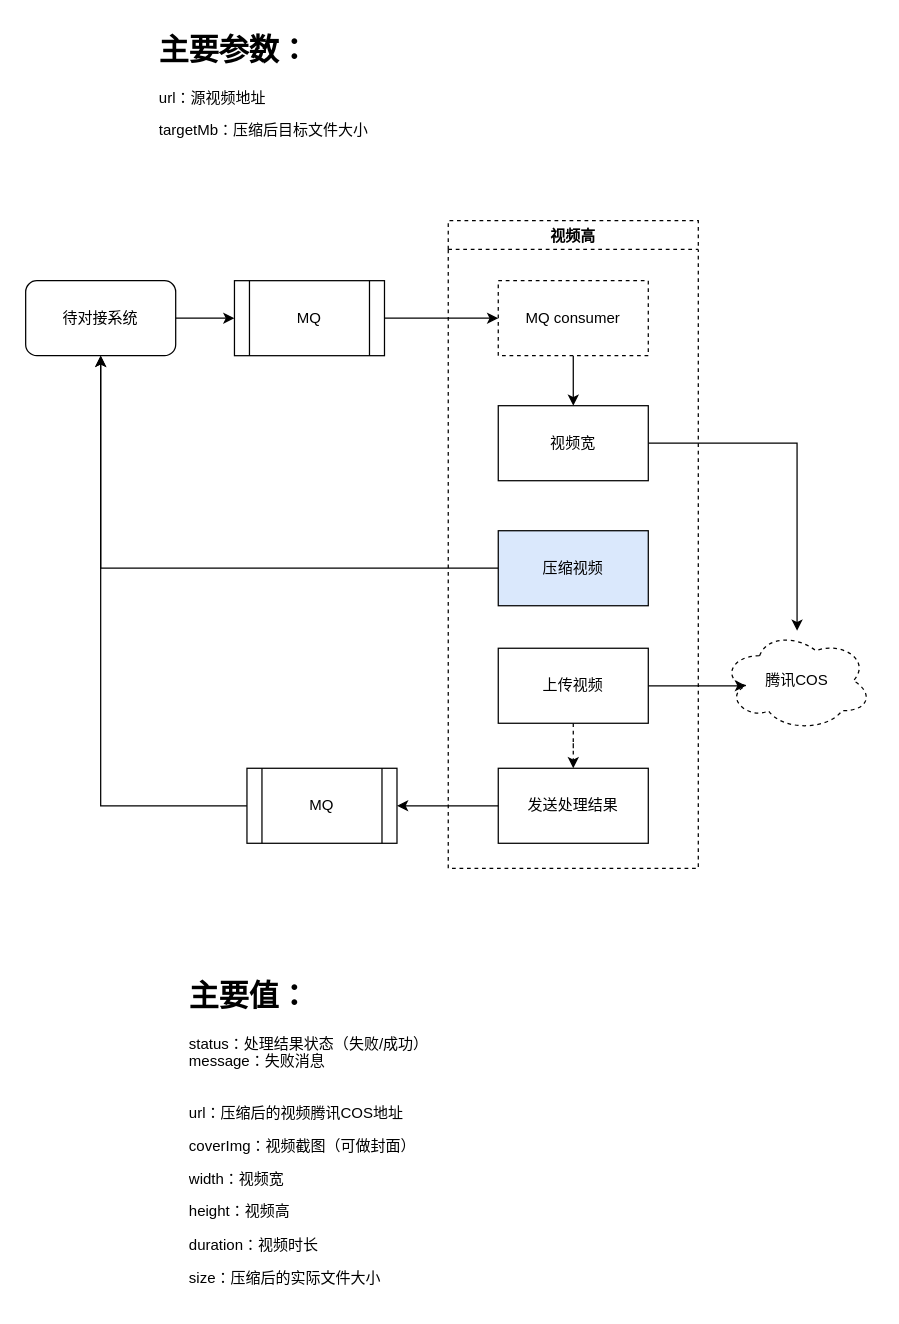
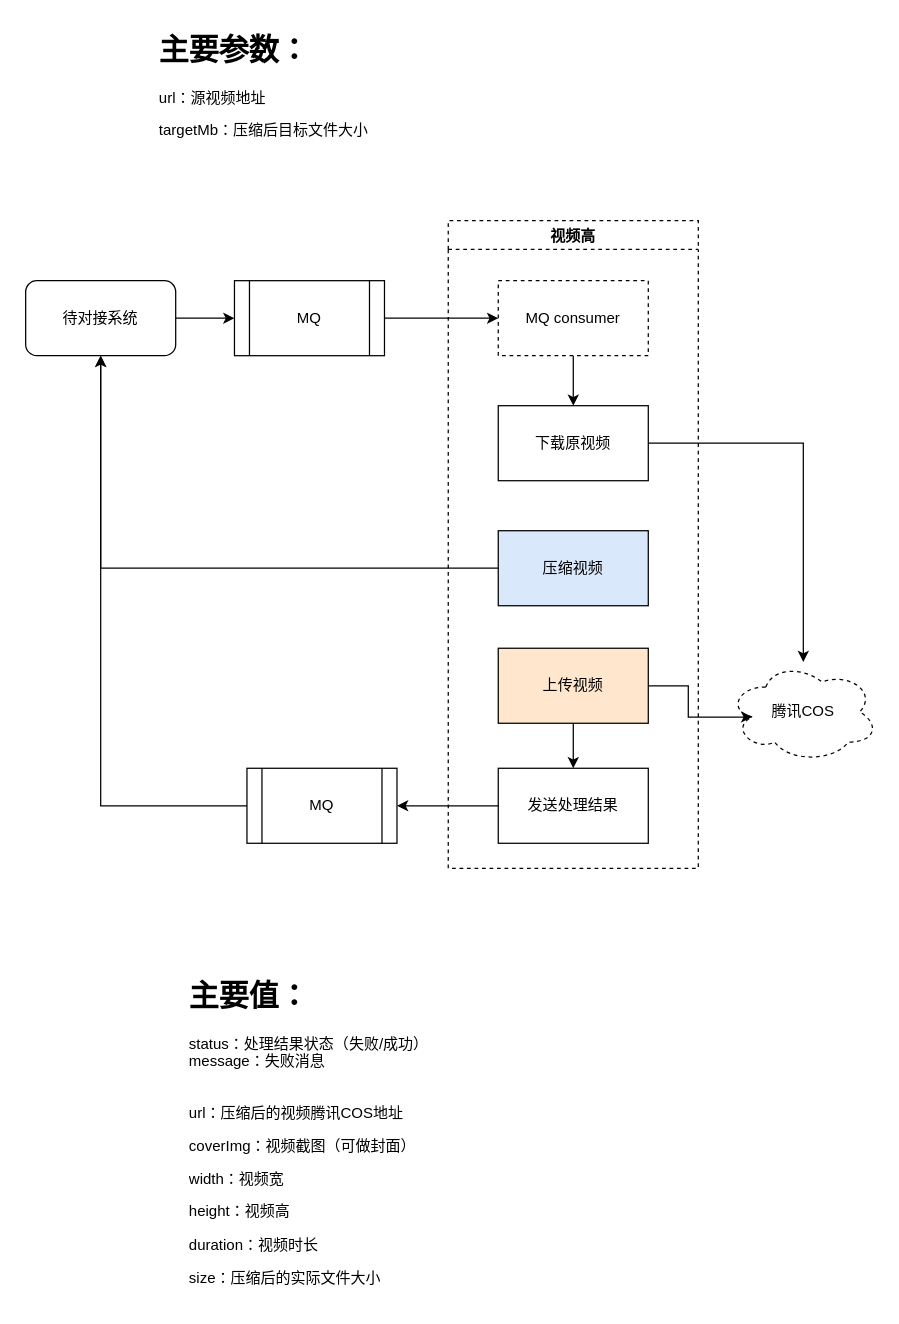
node "视频宽": label "视频宽" -> "下载原视频"
node "腾讯COS": moved (797, 681) -> (803, 712)
node "上传视频": fillcolor #ffffff -> #ffe6cc
edge "上传视频" -> "发送处理结果": style dashed -> solid
